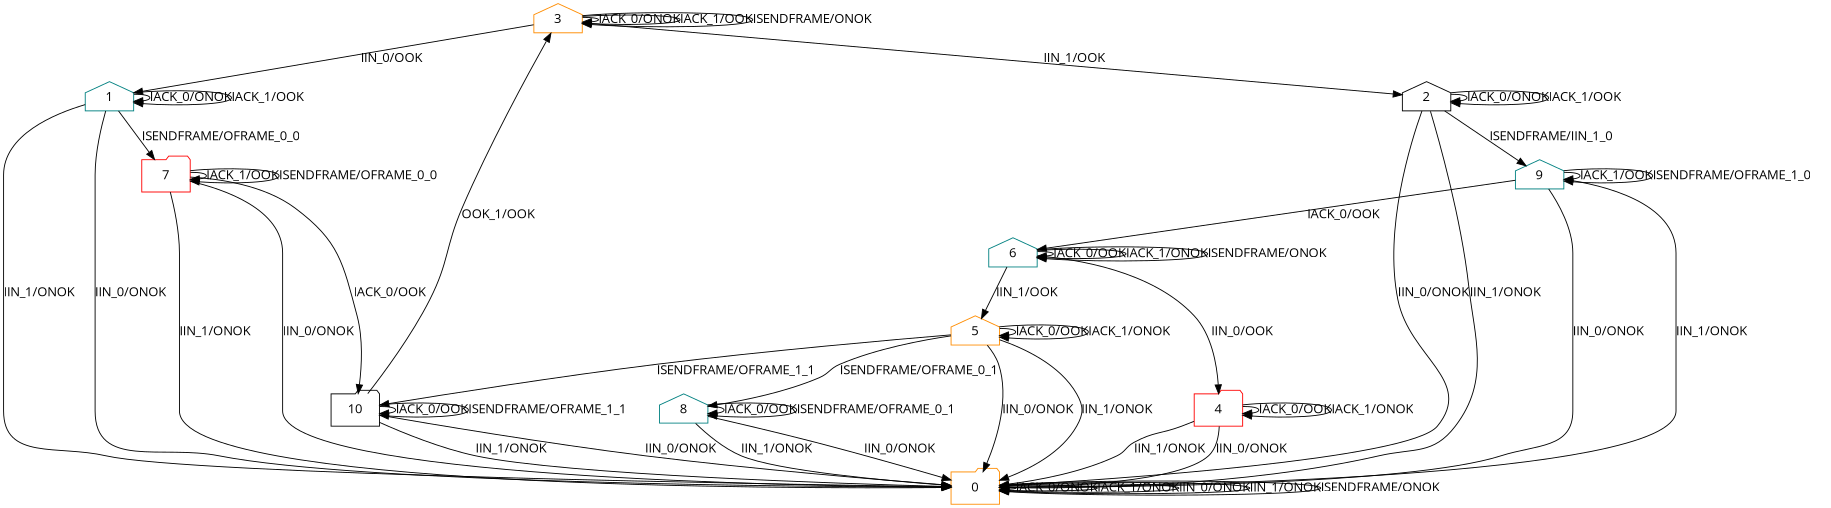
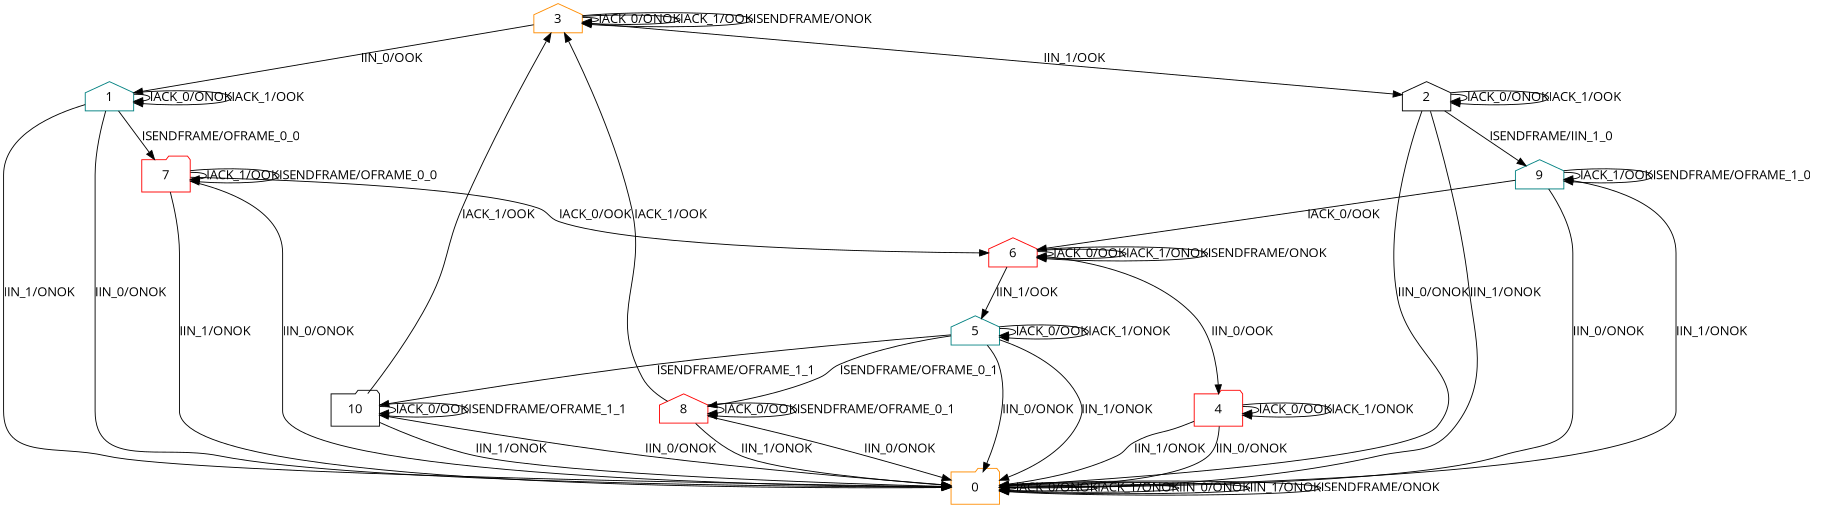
edge "10" -> "3": label "OOK_1/OOK" -> "IACK_1/OOK"
edge "8" -> "3": added, label "IACK_1/OOK"
edge "7" -> "10": now "7" -> "6"
node "6": color teal -> red
node "5": color darkorange -> teal
node "8": color teal -> red
